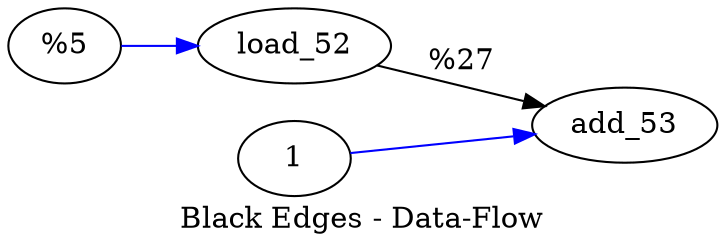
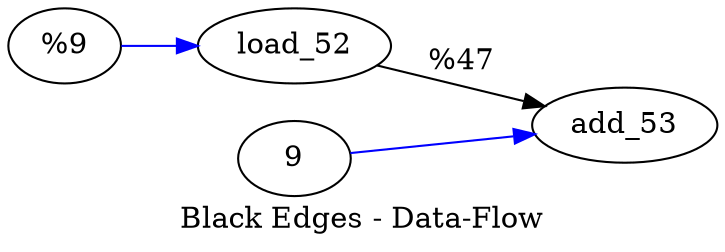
node "%5": label "%5" -> "%9"
edge "load_52" -- "add_53": label "%27" -> "%47"
node "1": label "1" -> "9"
